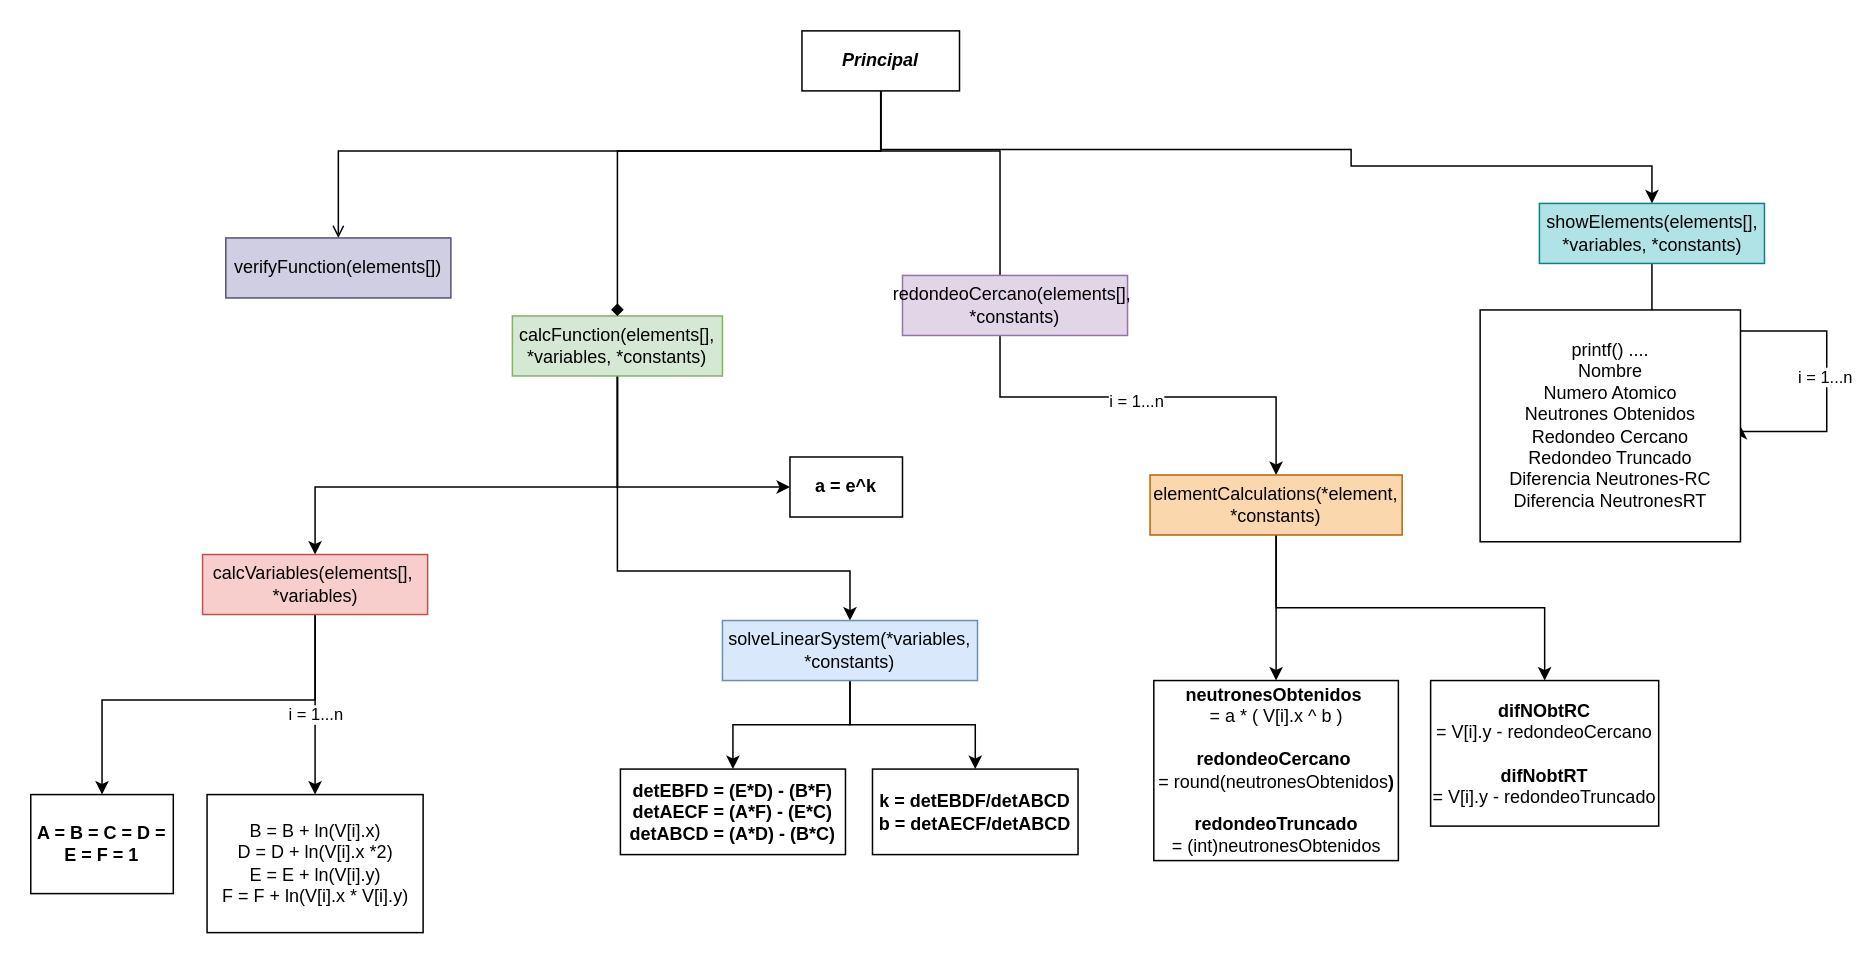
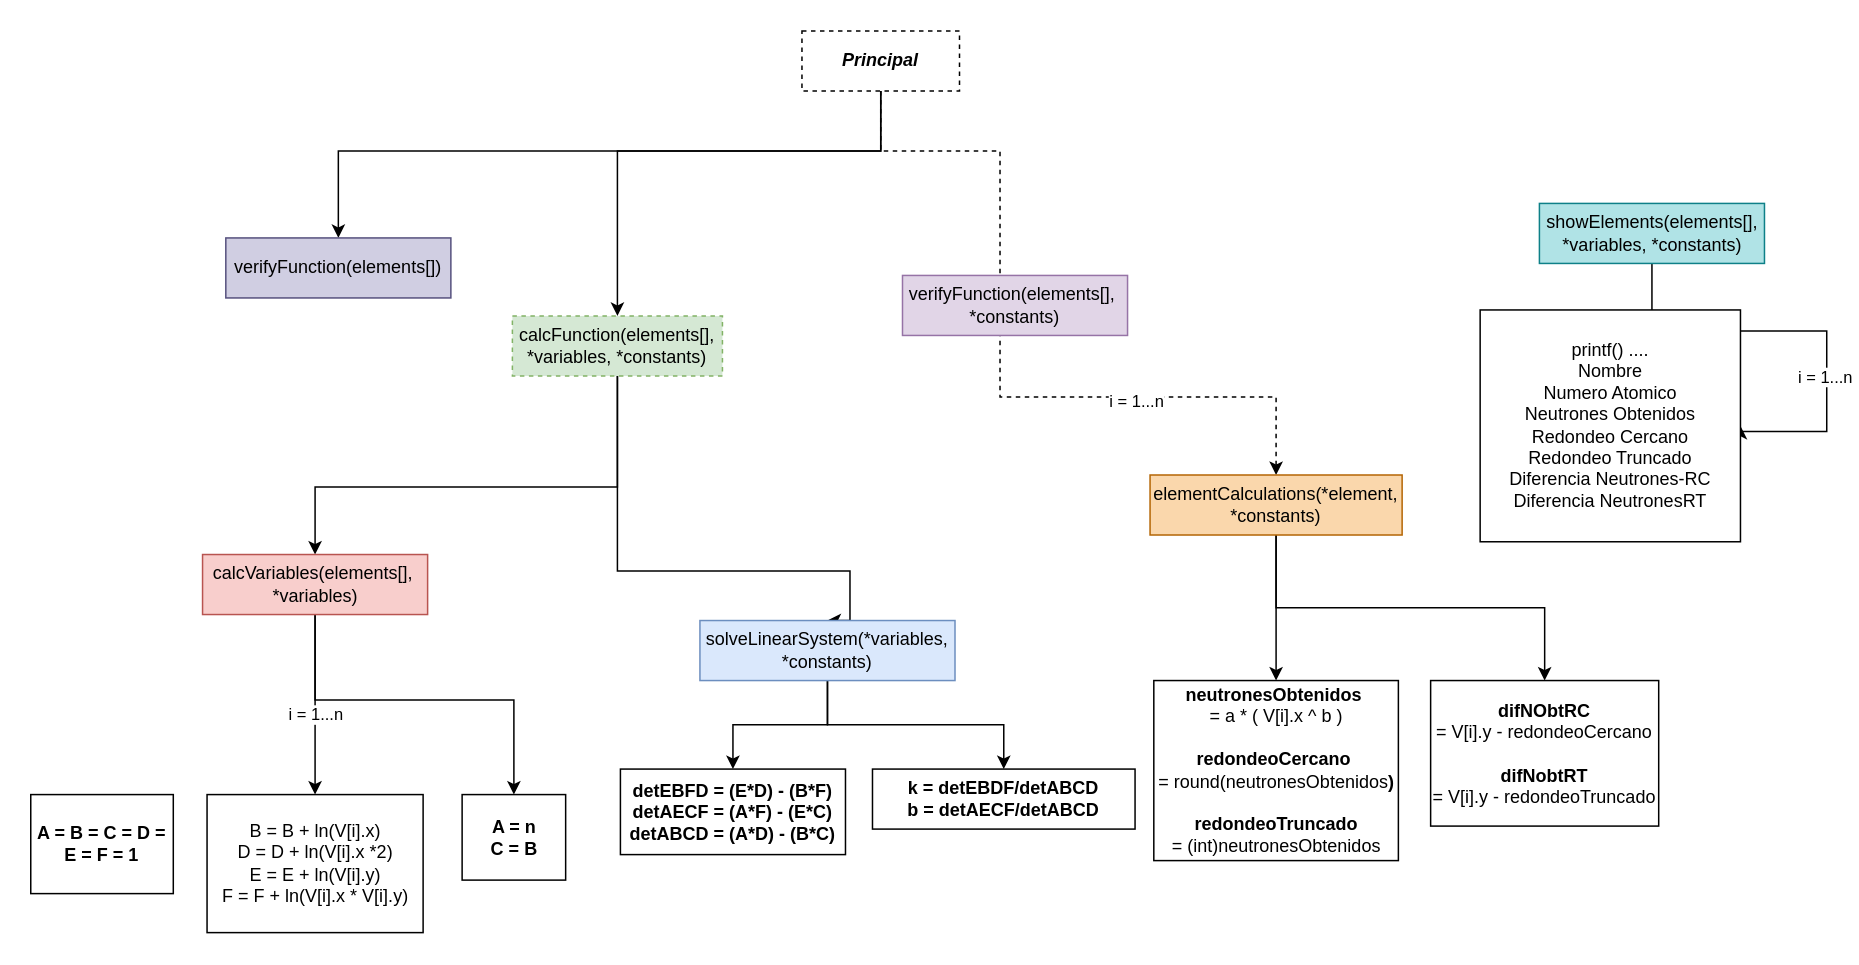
node "Principal": style solid -> dashed
edge "Principal" -> "showElements(elements[], *variables, *constants)": removed
edge "Principal" -> "verifyFunction(elements[])": arrowhead open -> classic
edge "Principal" -> "calcFunction(elements[], *variables, *constants)": arrowhead diamond -> classic
node "redondeoCercano(elements[], *constants)": label "redondeoCercano(elements[], *constants)" -> "verifyFunction(elements[], *constants)"
node "calcFunction(elements[], *variables, *constants)": style solid -> dashed
edge "Principal" -> "elementCalculations(*element, *constants)": style solid -> dashed
edge "calcFunction(elements[], *variables, *constants)" -> "a = e^k": removed
node "a = e^k": removed
node "solveLinearSystem(*variables, *constants)": moved (850, 650) -> (827, 650)
edge "calcVariables(elements[], *variables)" -> "A = B = C = D = E = F = 1": removed
edge "calcVariables(elements[], *variables)" -> "A = n C = B": added
node "k = detEBDF/detABCD b = detAECF/detABCD": size 206x86 -> 263x60
node "A = n C = B": added
